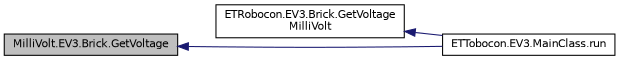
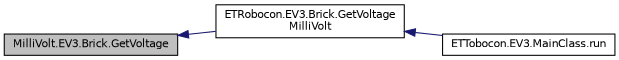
edge "ETTobocon.EV3.MainClass.run" -> "MilliVolt.EV3.Brick.GetVoltage": now "ETRobocon.EV3.Brick.GetVoltage MilliVolt" -> "MilliVolt.EV3.Brick.GetVoltage"
